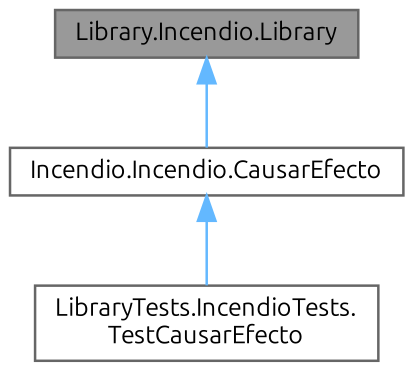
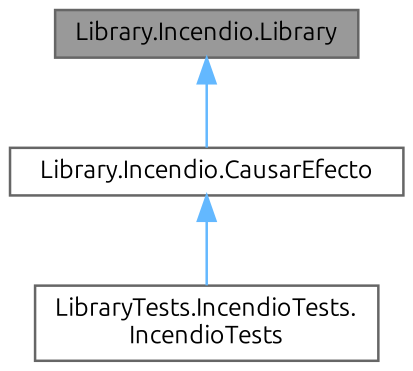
node "Incendio.Incendio.CausarEfecto": label "Incendio.Incendio.CausarEfecto" -> "Library.Incendio.CausarEfecto"
node "LibraryTests.IncendioTests. TestCausarEfecto": label "LibraryTests.IncendioTests. TestCausarEfecto" -> "LibraryTests.IncendioTests. IncendioTests"
